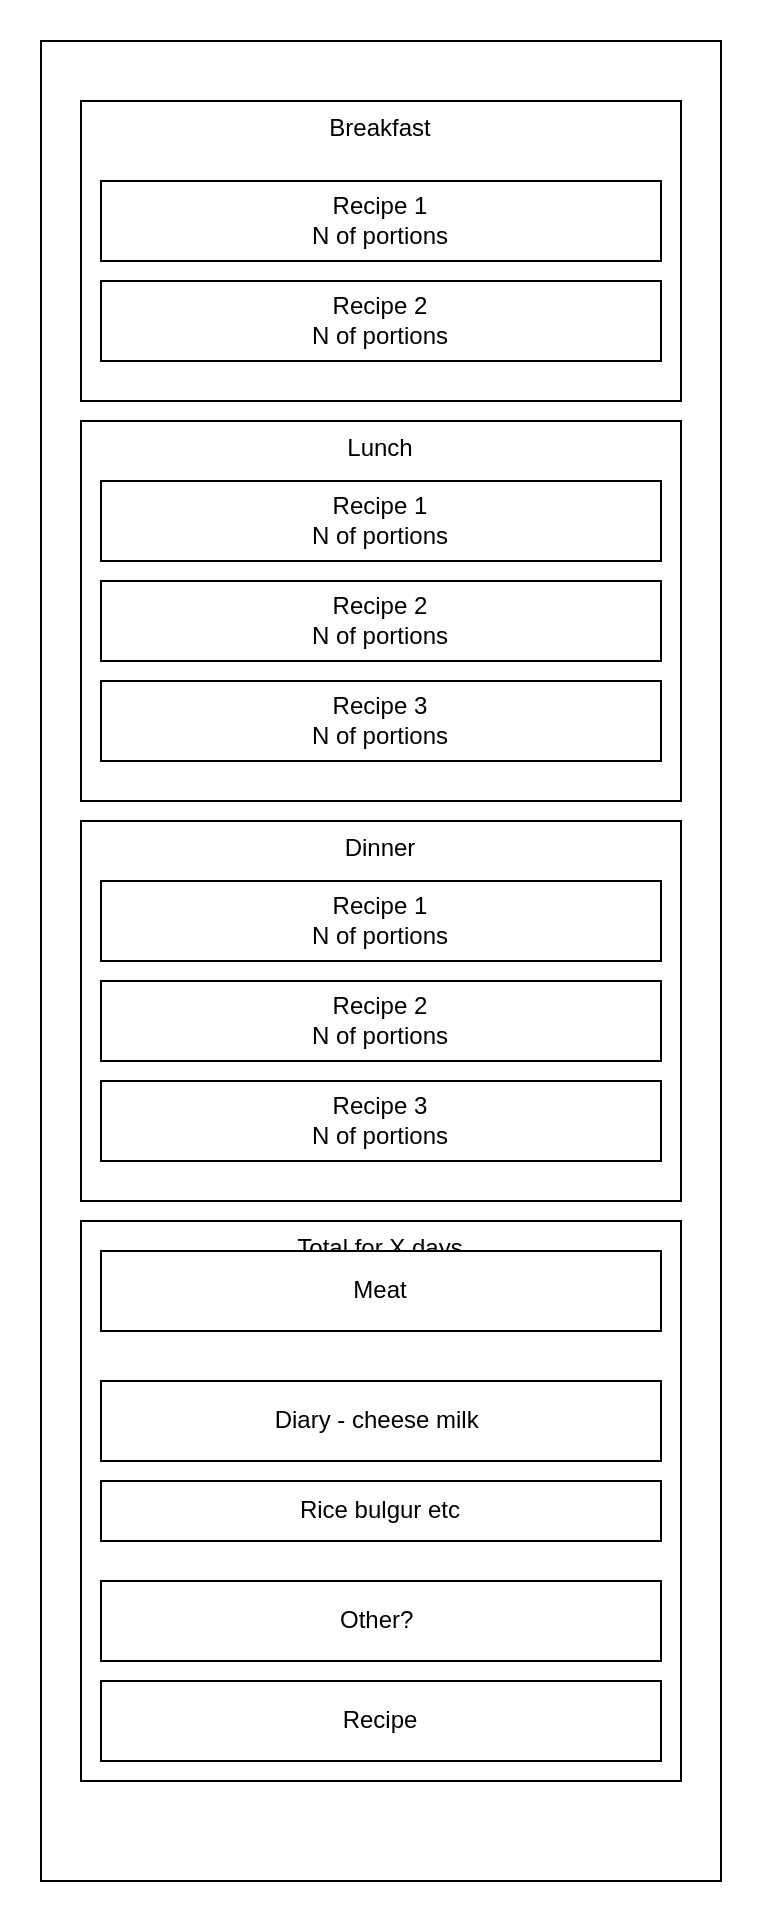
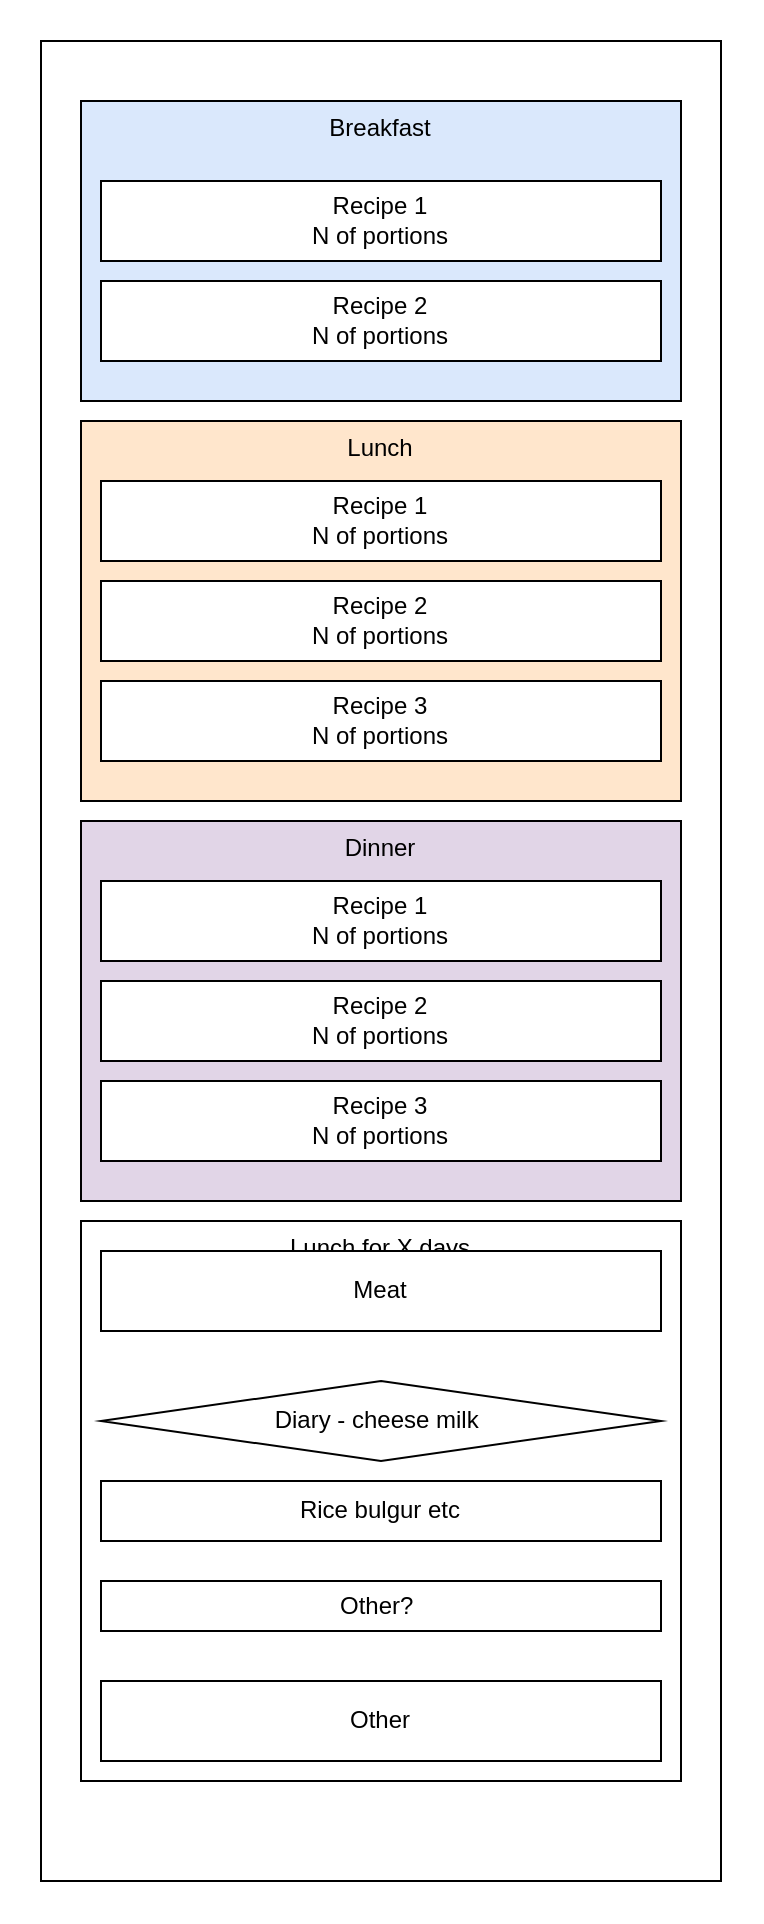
node "Breakfast": fillcolor #ffffff -> #dae8fc
node "Lunch": fillcolor #ffffff -> #ffe6cc
node "Dinner": fillcolor #ffffff -> #e1d5e7
node "Total for X days": label "Total for X days" -> "Lunch for X days"
node "Diary - cheese milk": shape rectangle -> diamond
node "Other?": size 560x80 -> 560x50
node "Recipe": label "Recipe" -> "Other"
